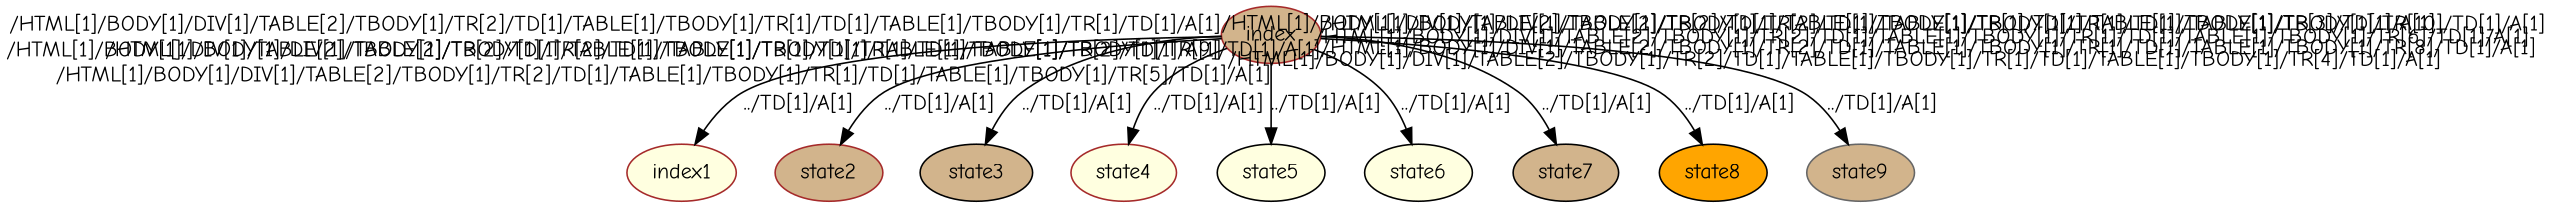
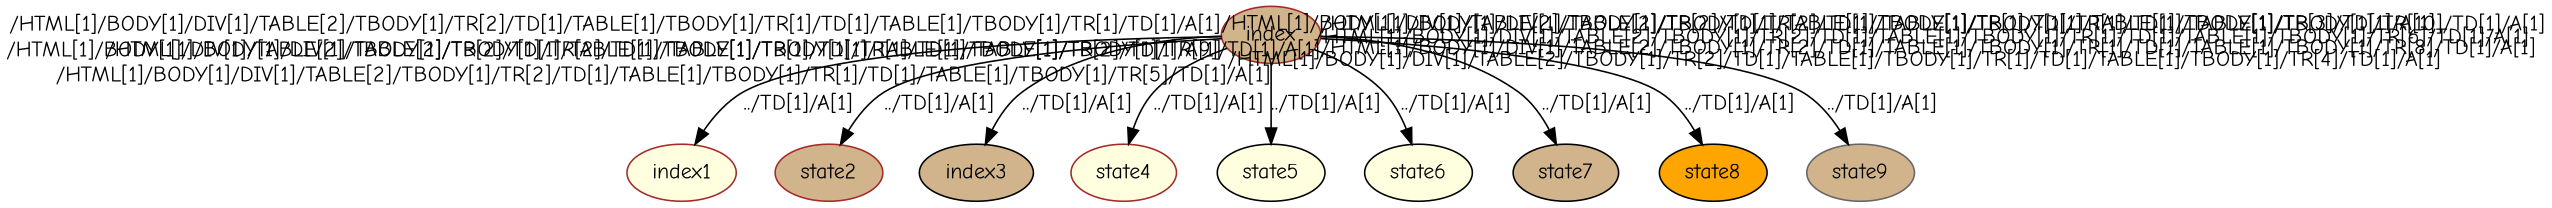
node "state3": label "state3" -> "index3"
